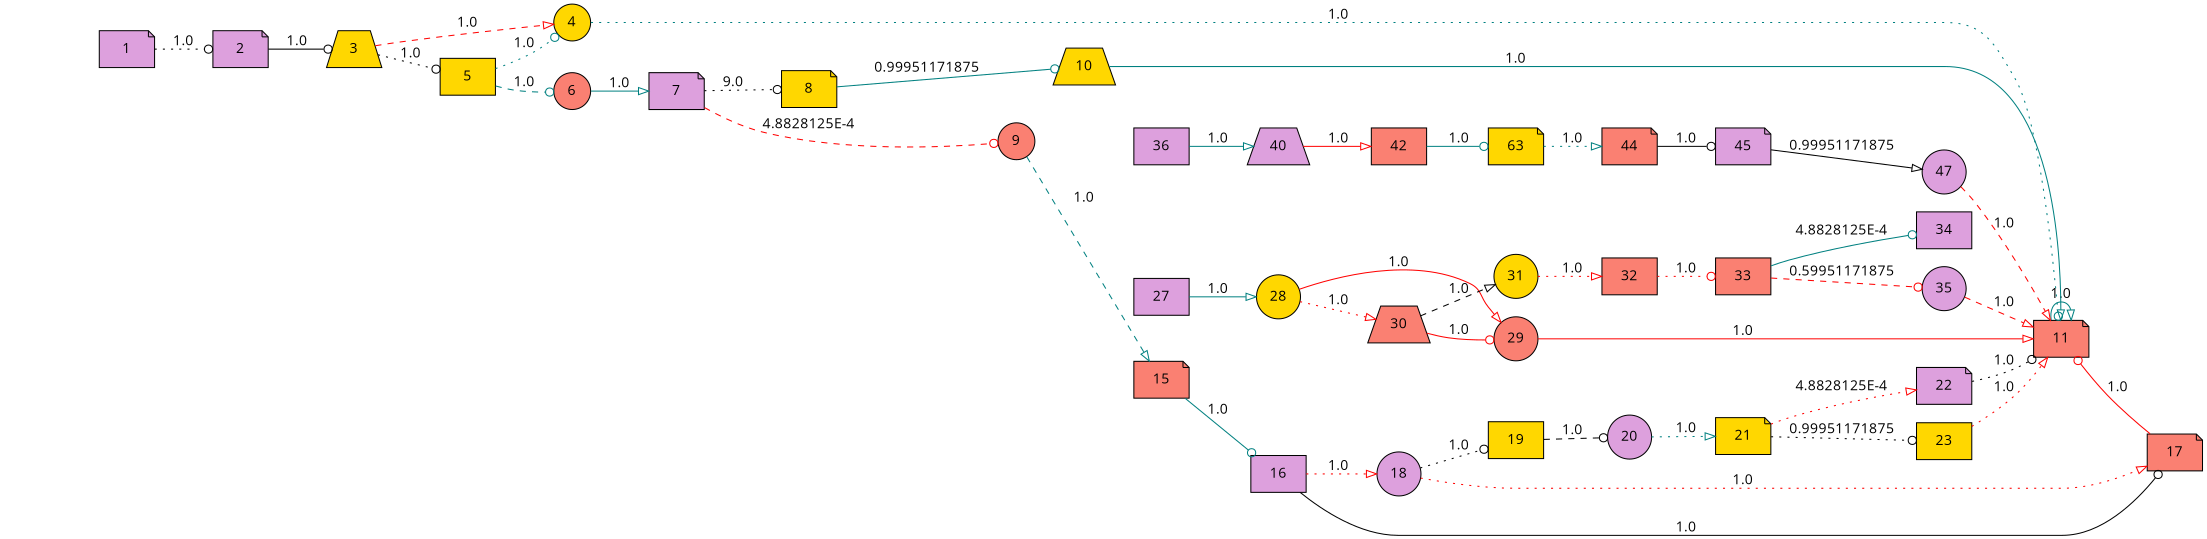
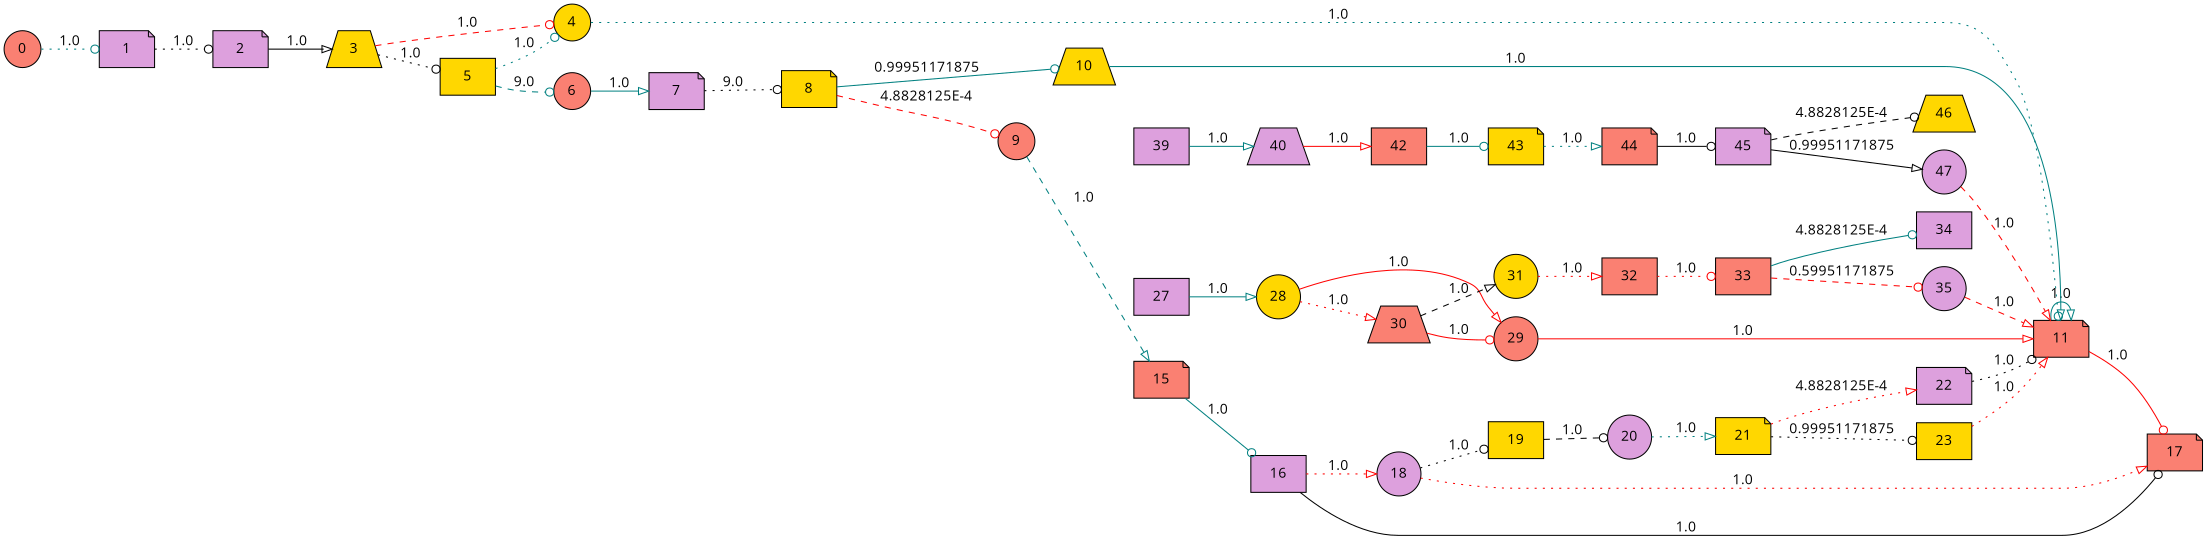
edge "3" -> "4": arrowhead onormal -> odot
node "0": added
edge "2" -> "3": arrowhead odot -> onormal
edge "5" -> "6": label "1.0" -> "9.0"
node "46": added
edge "7" -> "9": now "8" -> "9"
node "36": label "36" -> "39"
node "63": label "63" -> "43"
edge "17" -> "11": reversed
